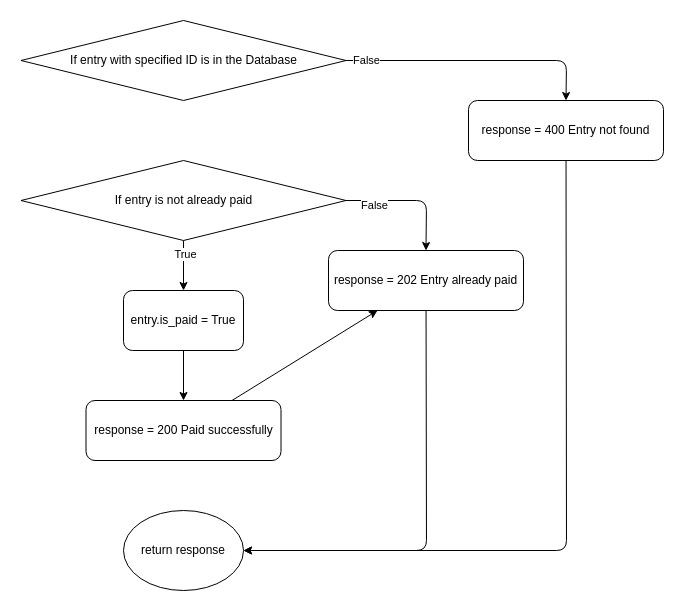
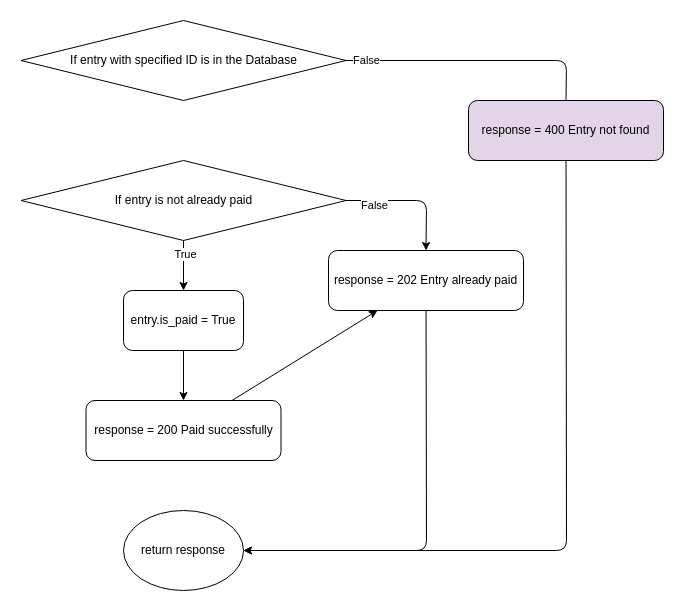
edge "If entry with specified ID is in the Database" -> "response = 400 Entry not found": arrowhead classic -> none
node "response = 400 Entry not found": fillcolor #ffffff -> #e1d5e7
edge "response = 400 Entry not found" -> "return response": arrowhead classic -> open
